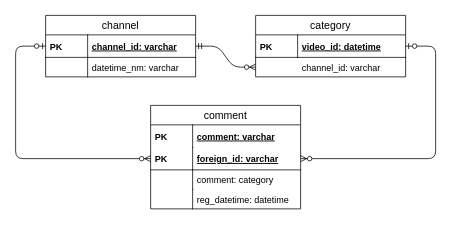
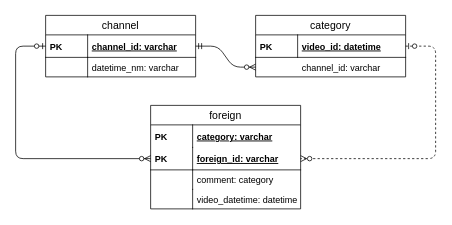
node "comment": label "comment" -> "foreign"
node "comment: varchar": label "comment: varchar" -> "category: varchar"
edge "video_id: datetime" -- "foreign_id: varchar": style solid -> dashed
node "reg_datetime: datetime": label "reg_datetime: datetime" -> "video_datetime: datetime"
